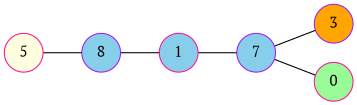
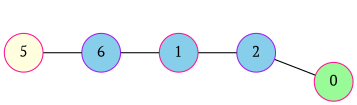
node "3": removed
node "8": label "8" -> "6"
node "7": label "7" -> "2"
